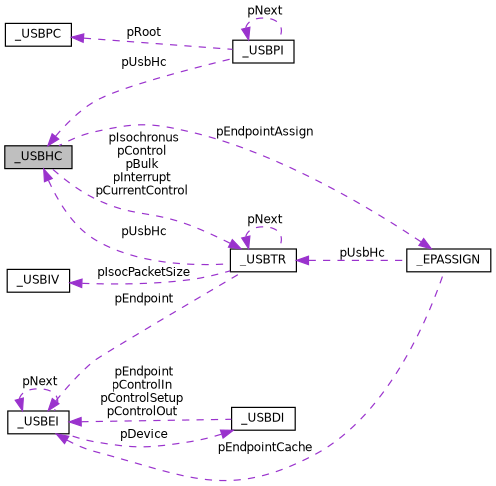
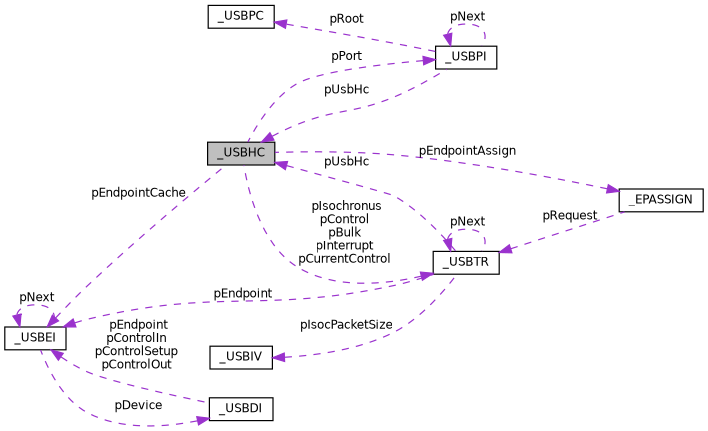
edge "_USBHC" -> "_USBPI": added, label "pPort"
edge "_EPASSIGN" -> "_USBTR": label " pUsbHc" -> " pRequest"
edge "_EPASSIGN" -> "_USBEI": now "_USBHC" -> "_USBEI"
